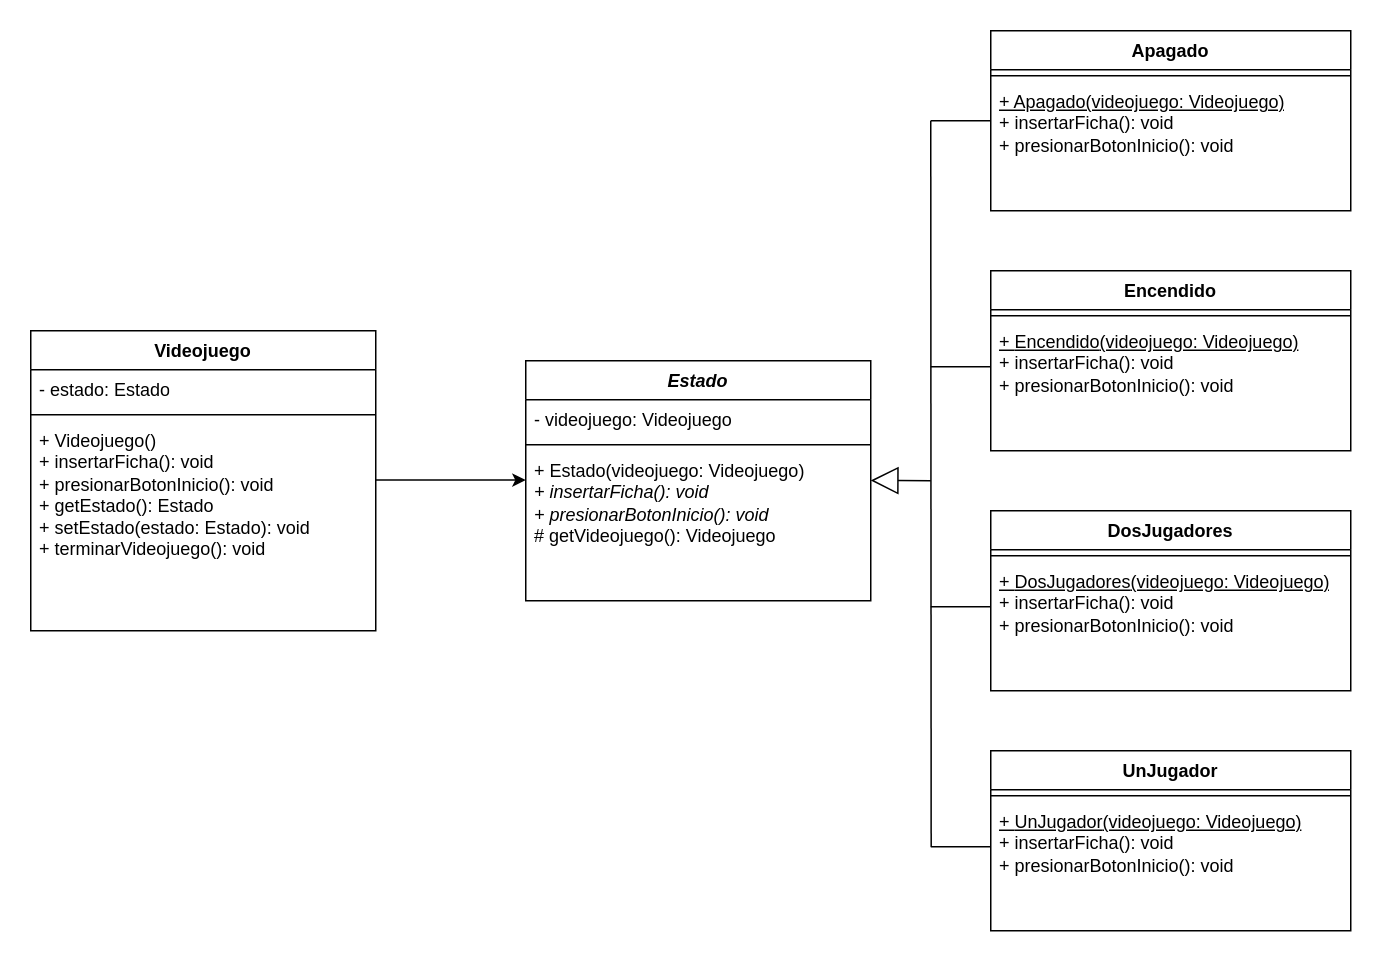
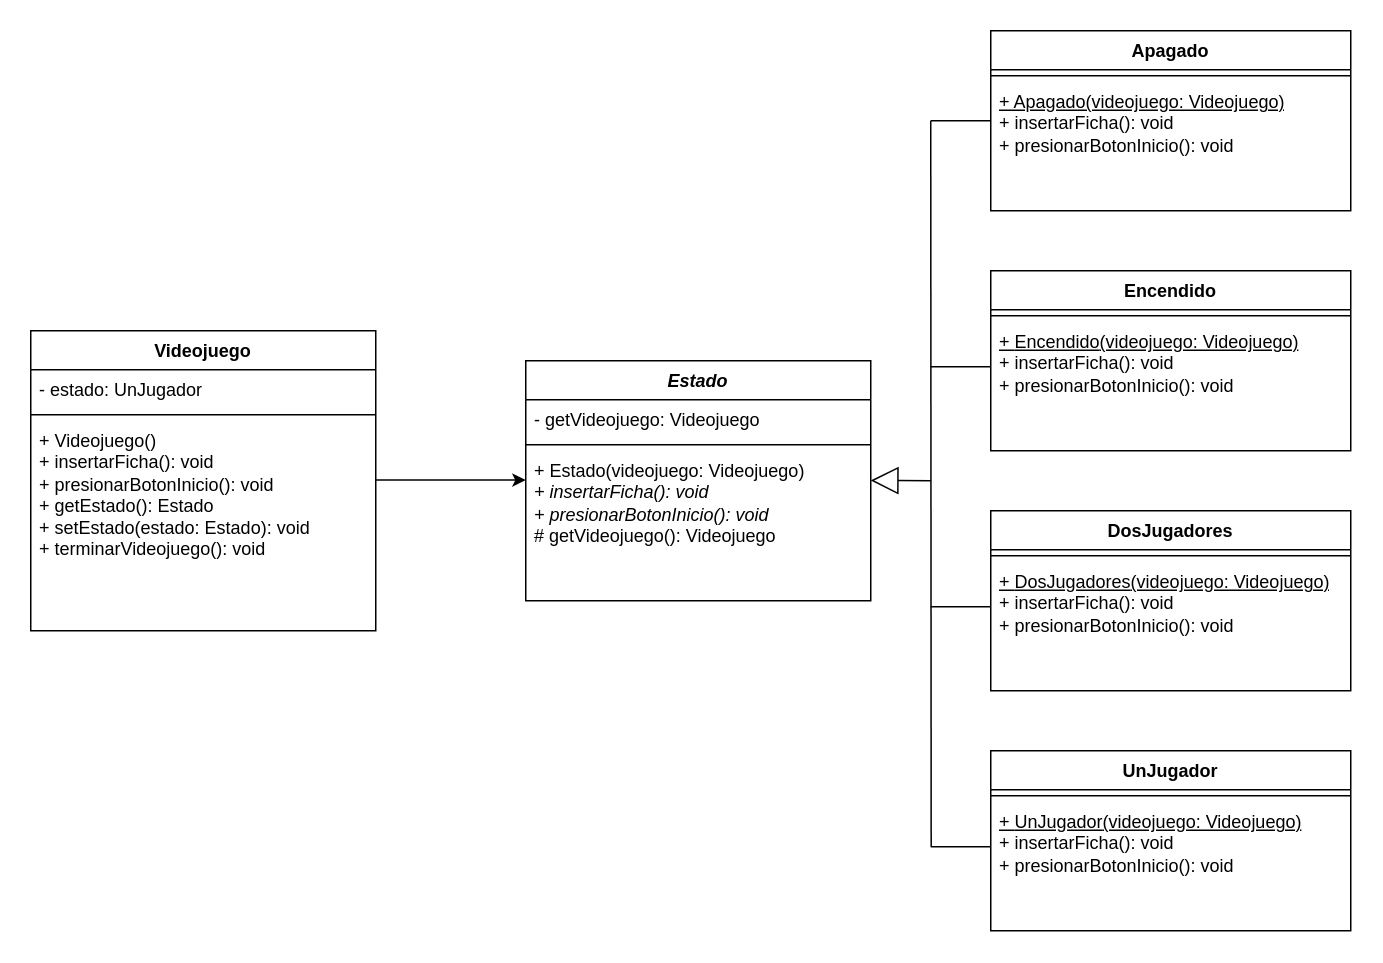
node "- estado: Estado": label "- estado: Estado" -> "- estado: UnJugador"
node "- videojuego: Videojuego": label "- videojuego: Videojuego" -> "- getVideojuego: Videojuego"
